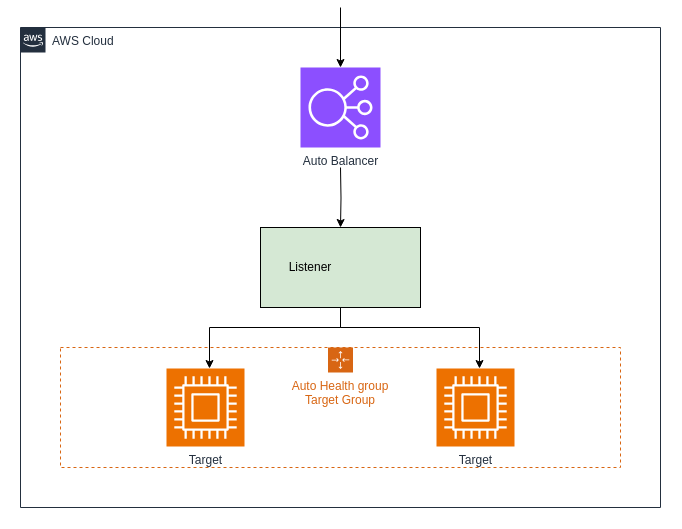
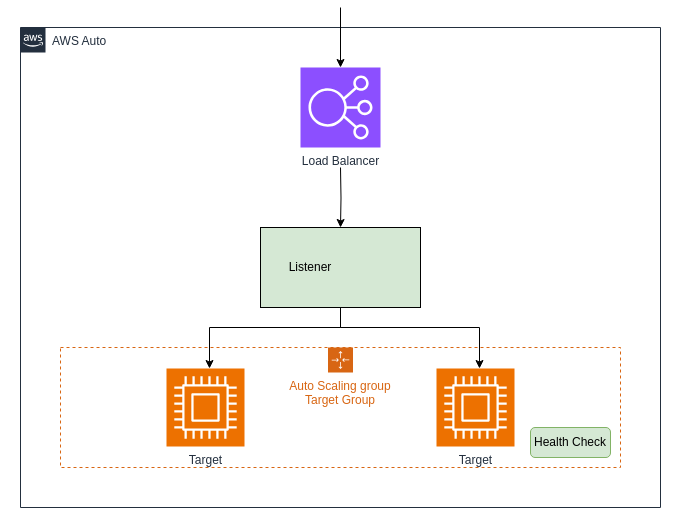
node "AWS Cloud": label "AWS Cloud" -> "AWS Auto"
node "Auto Balancer": label "Auto Balancer" -> "Load Balancer"
node "Auto Health group Target Group": label "Auto Health group Target Group" -> "Auto Scaling group Target Group"
node "Health Check": added
